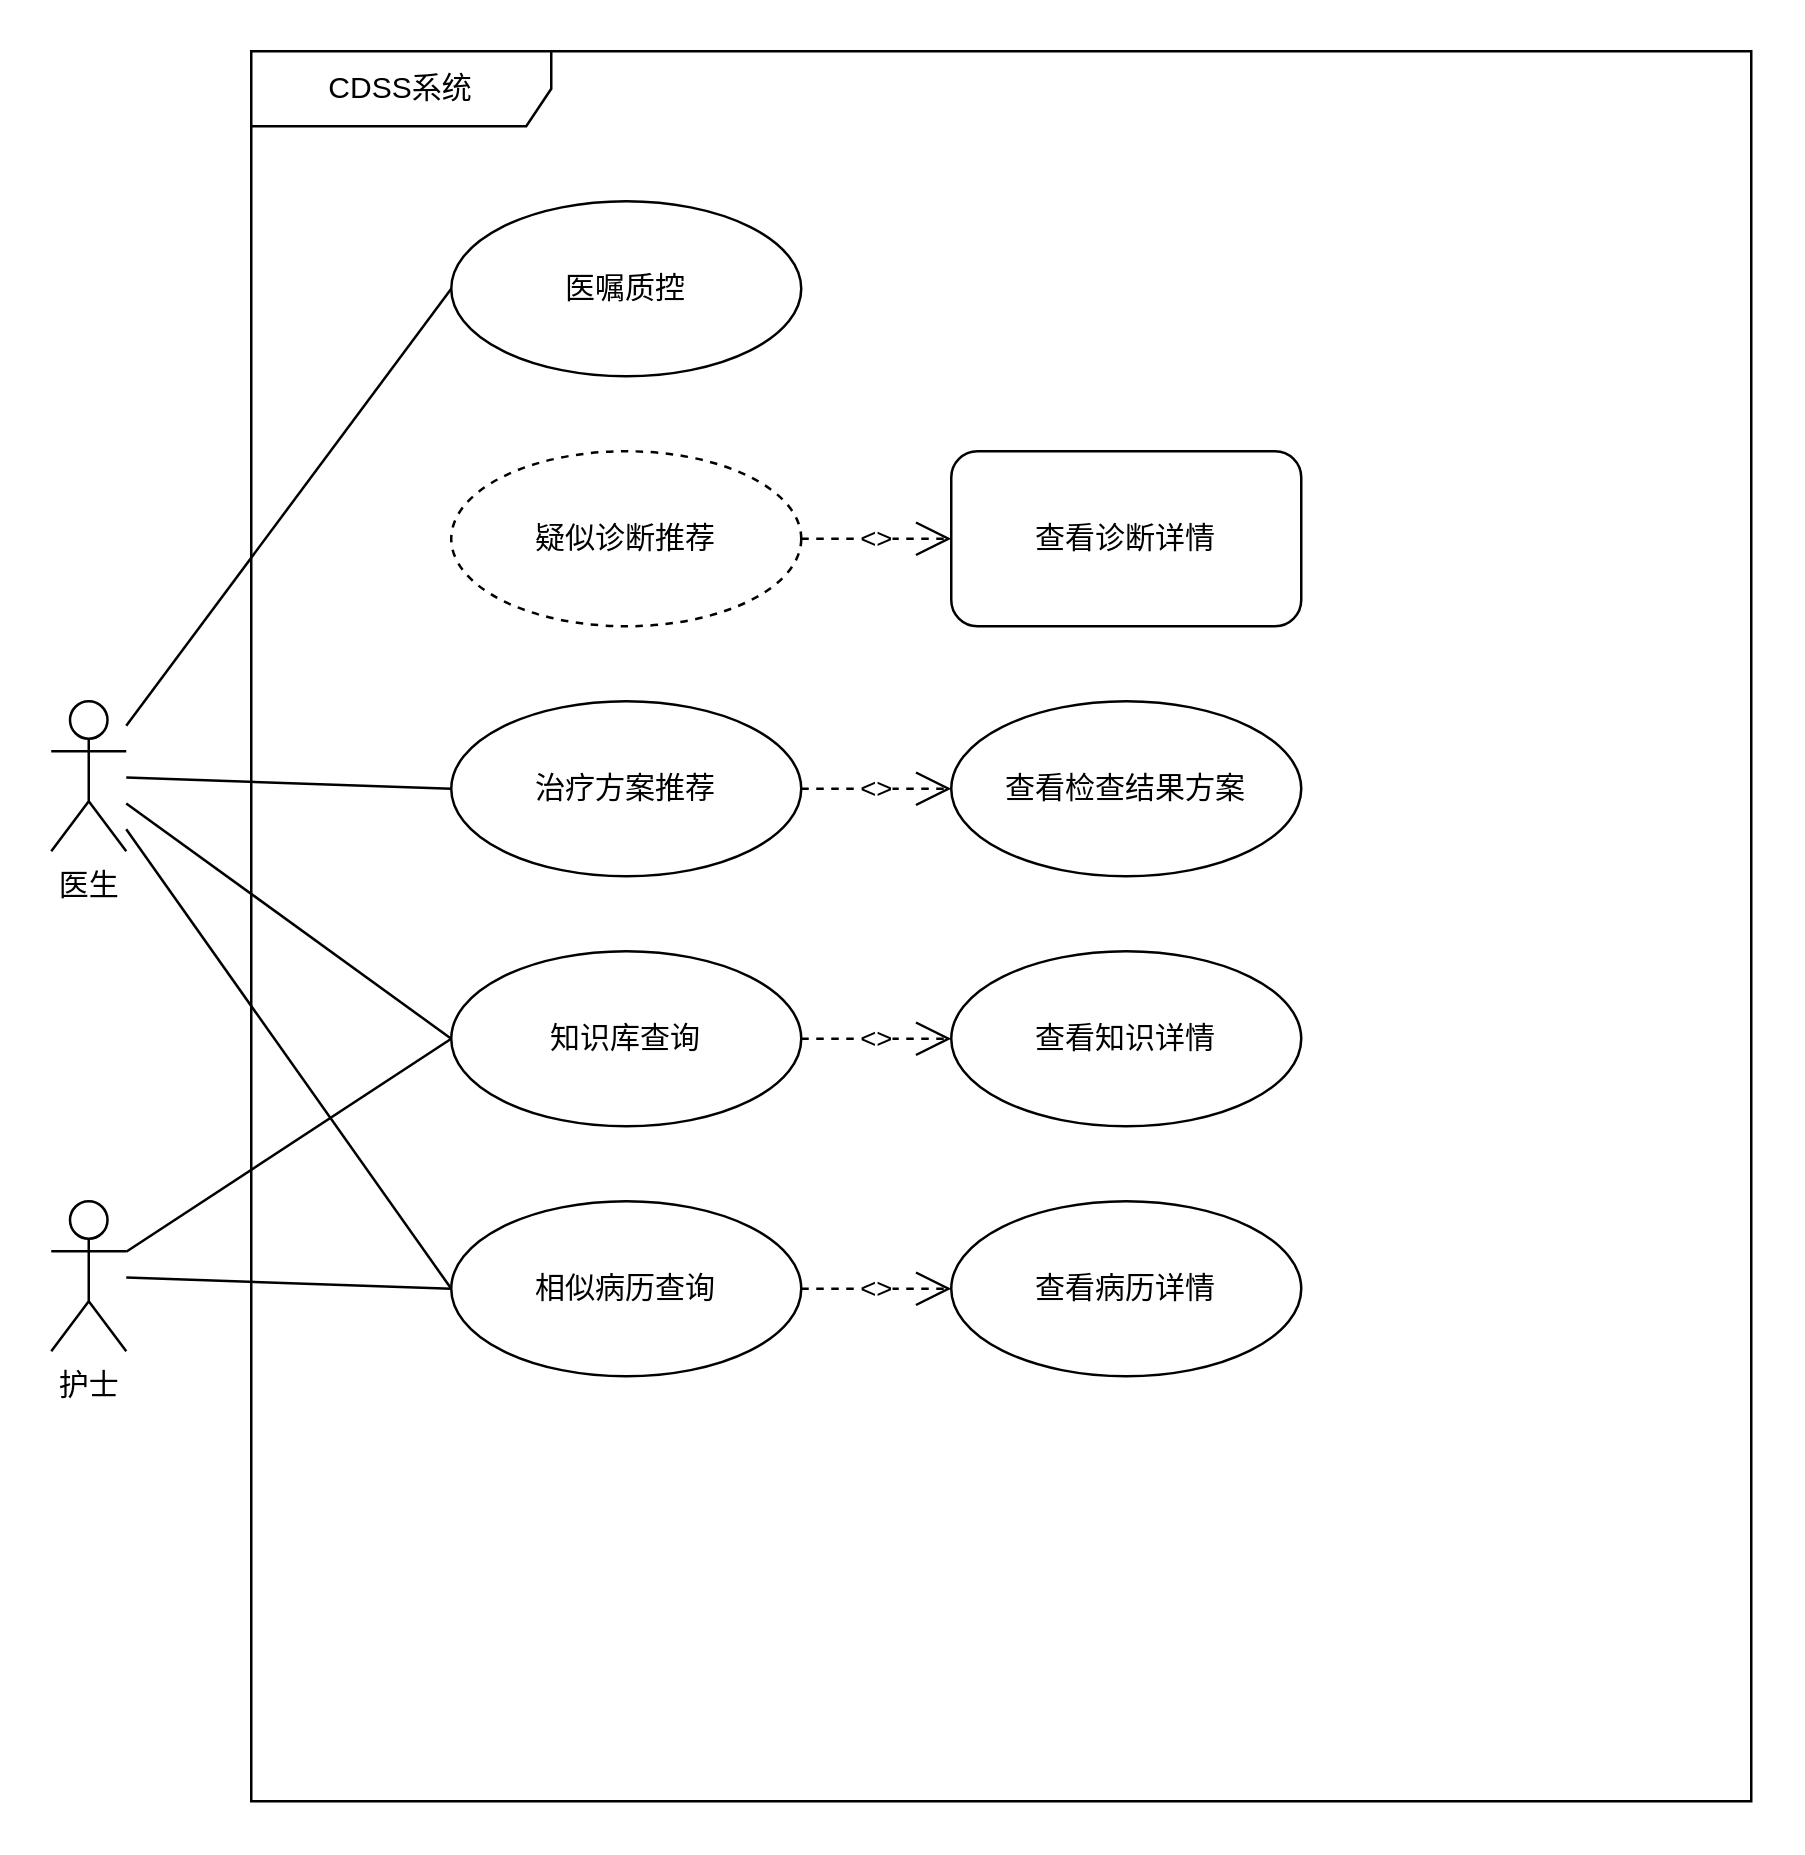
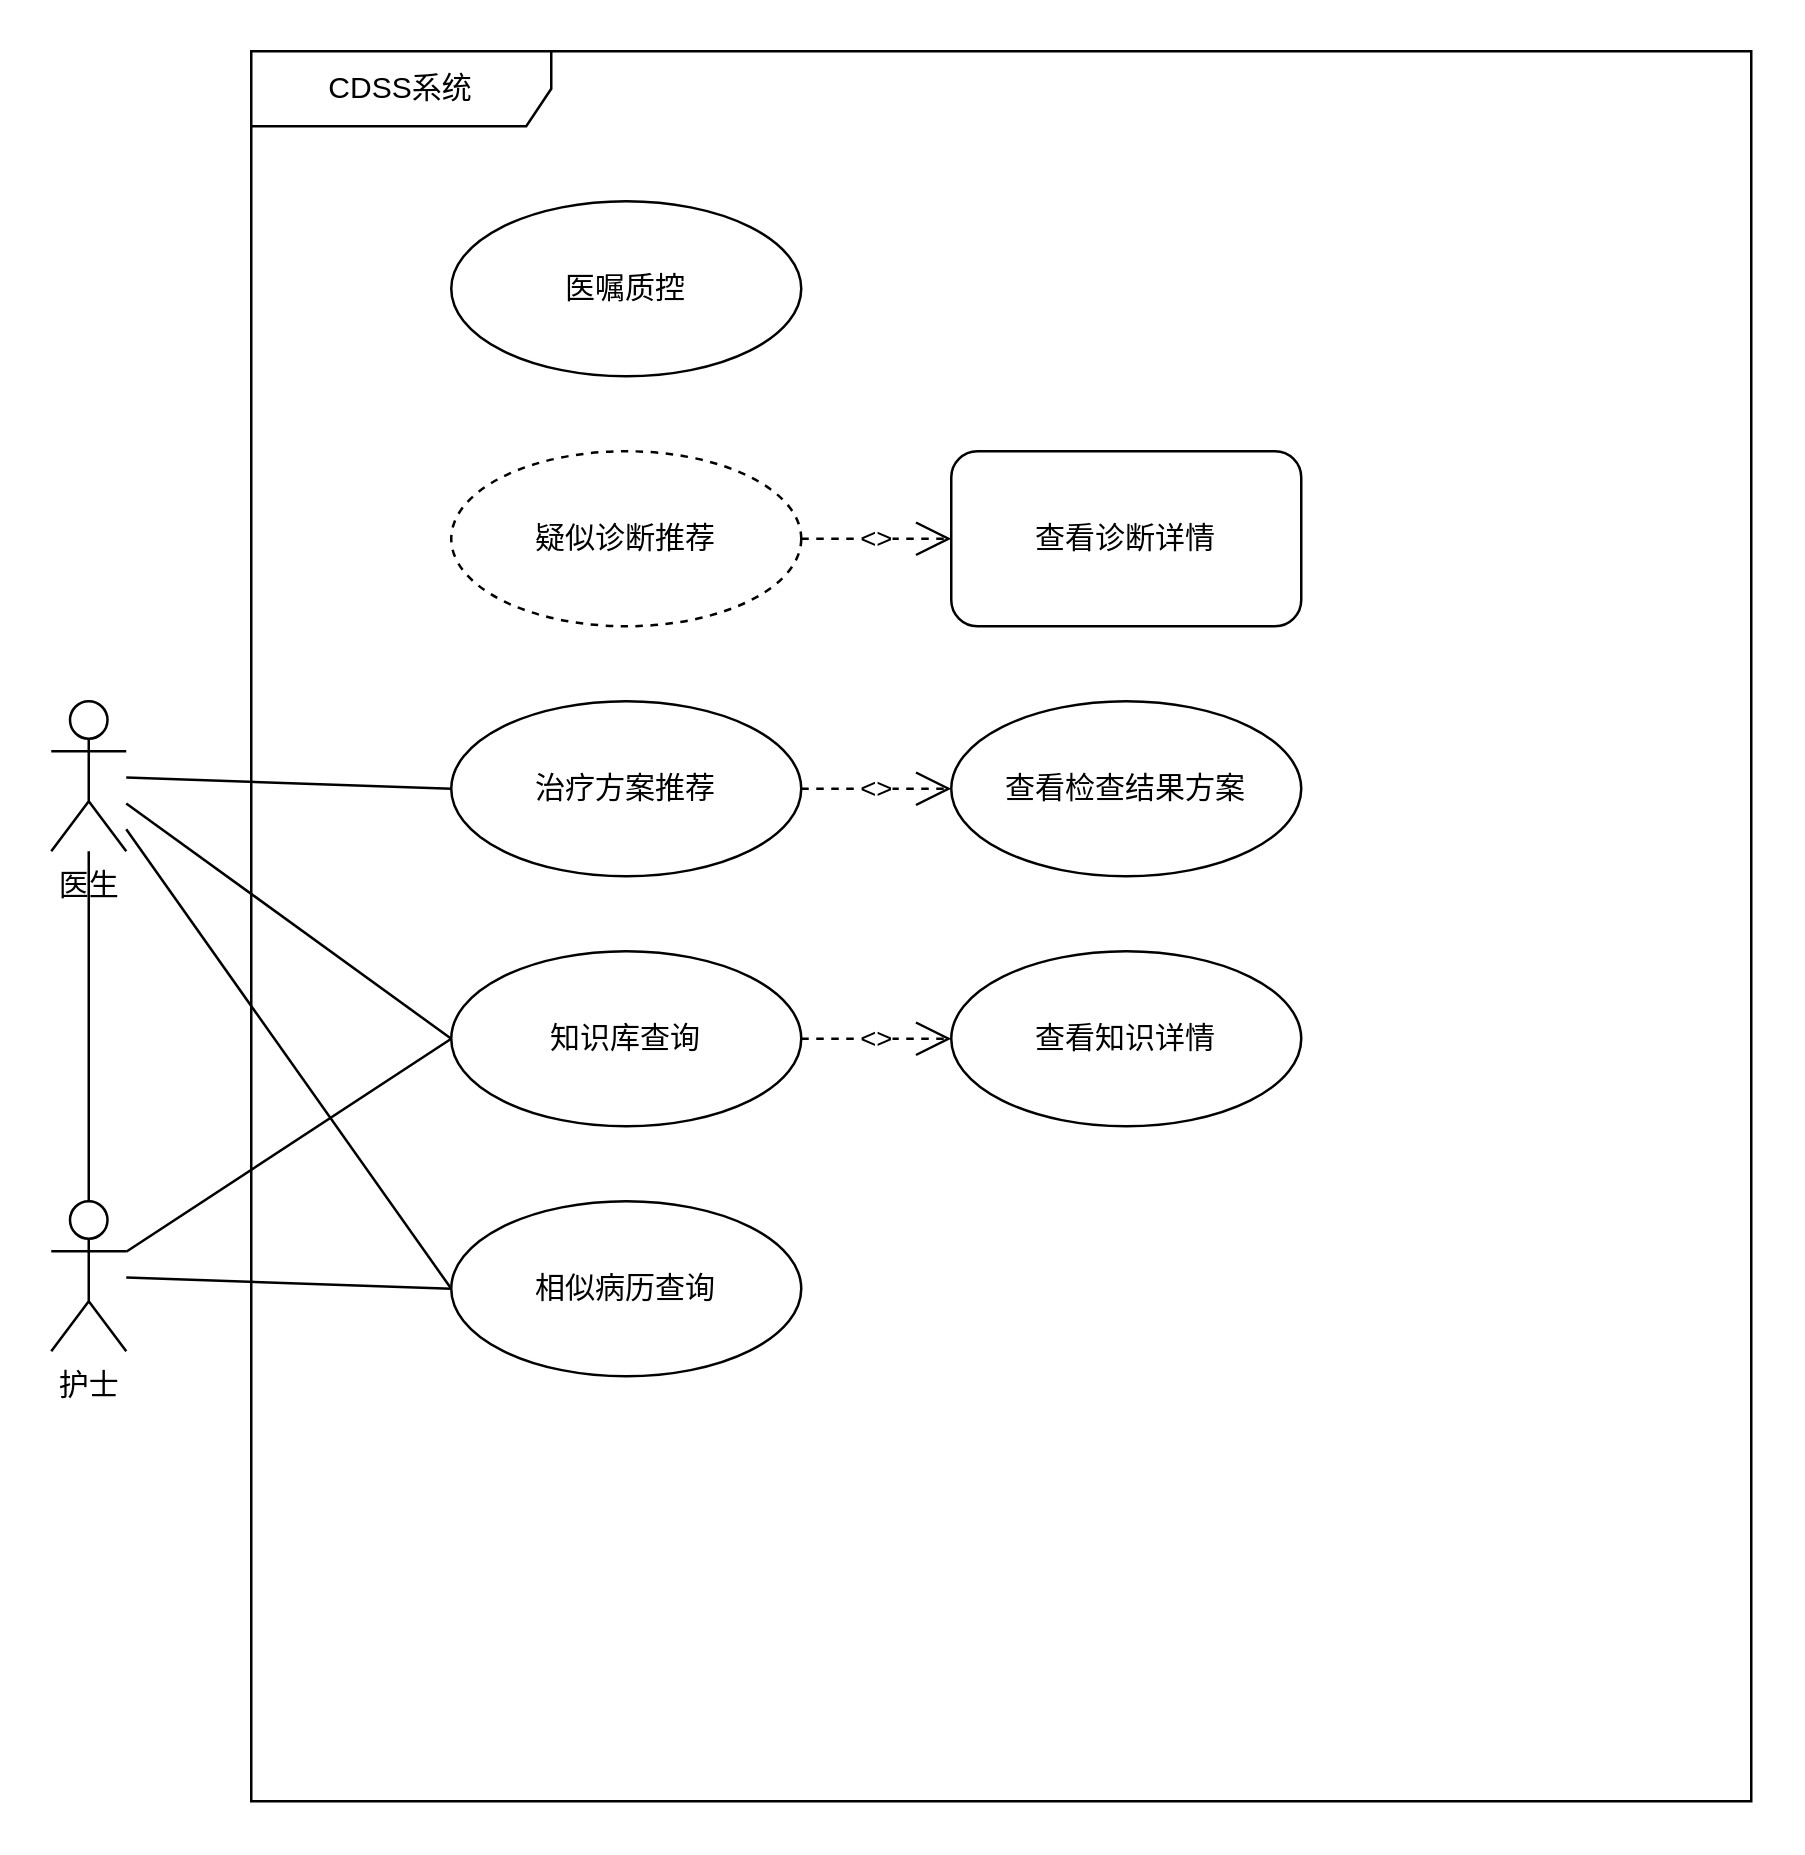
edge "医嘱质控" -- "医生": now "护士" -- "医生"
edge "相似病历查询" -> "查看病历详情": removed, label ">"
node "查看病历详情": removed
